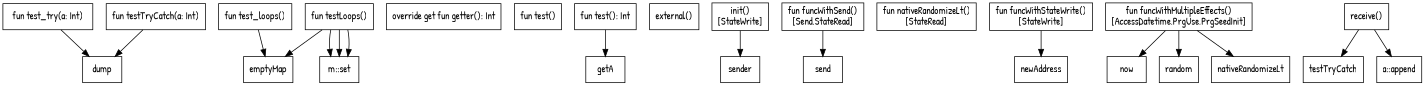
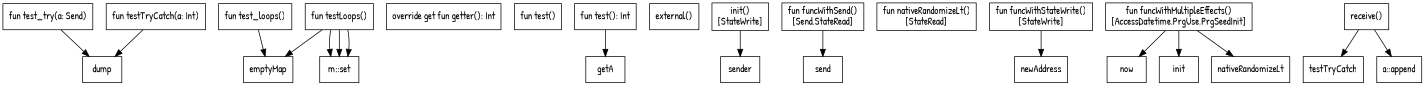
node "fun test_try(a: Int)": label "fun test_try(a: Int)" -> "fun test_try(a: Send)"
node "random": label "random" -> "init"
